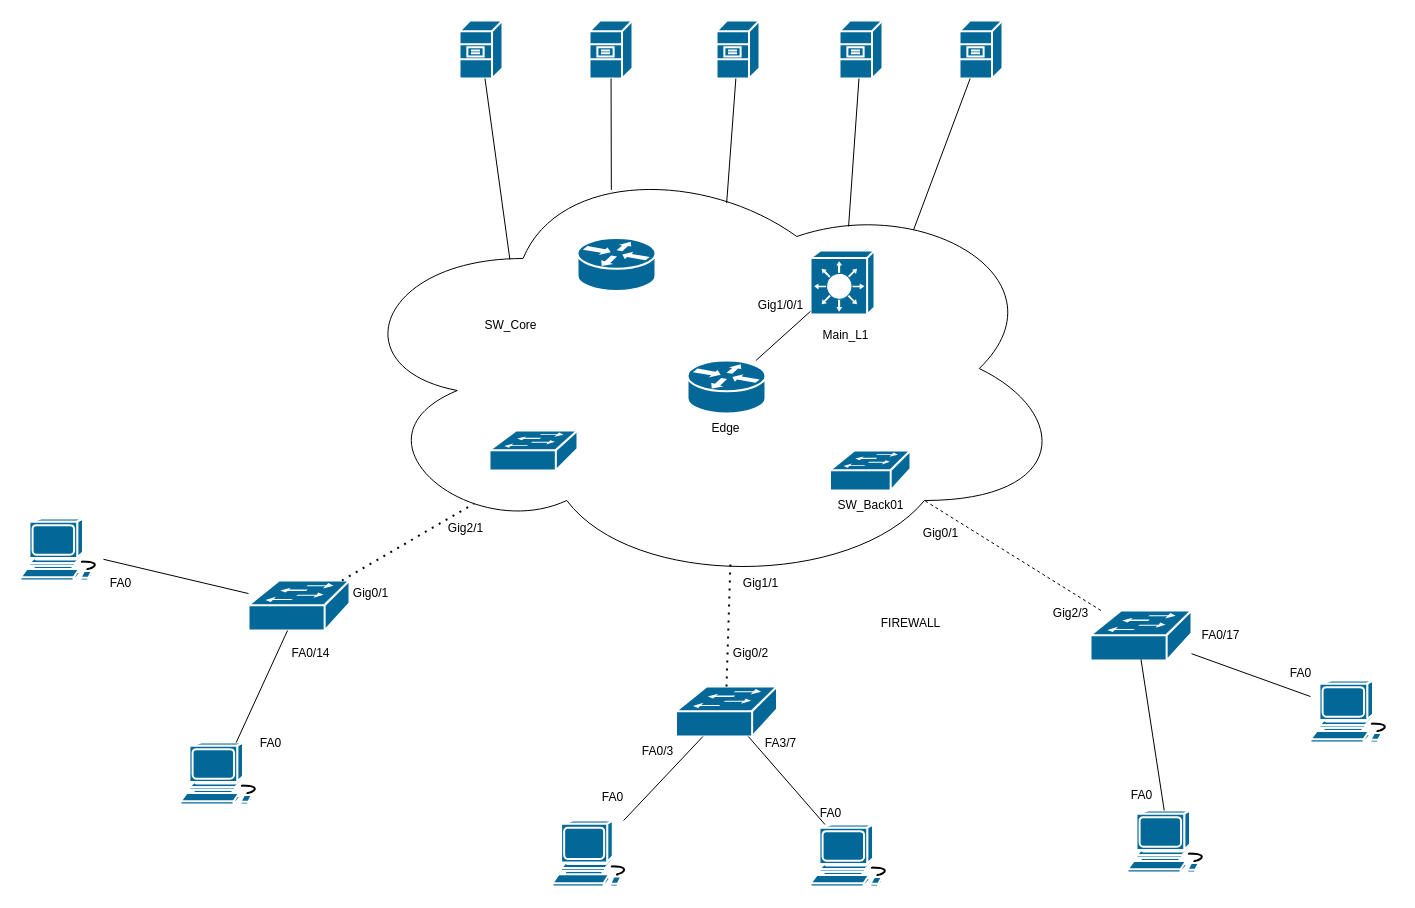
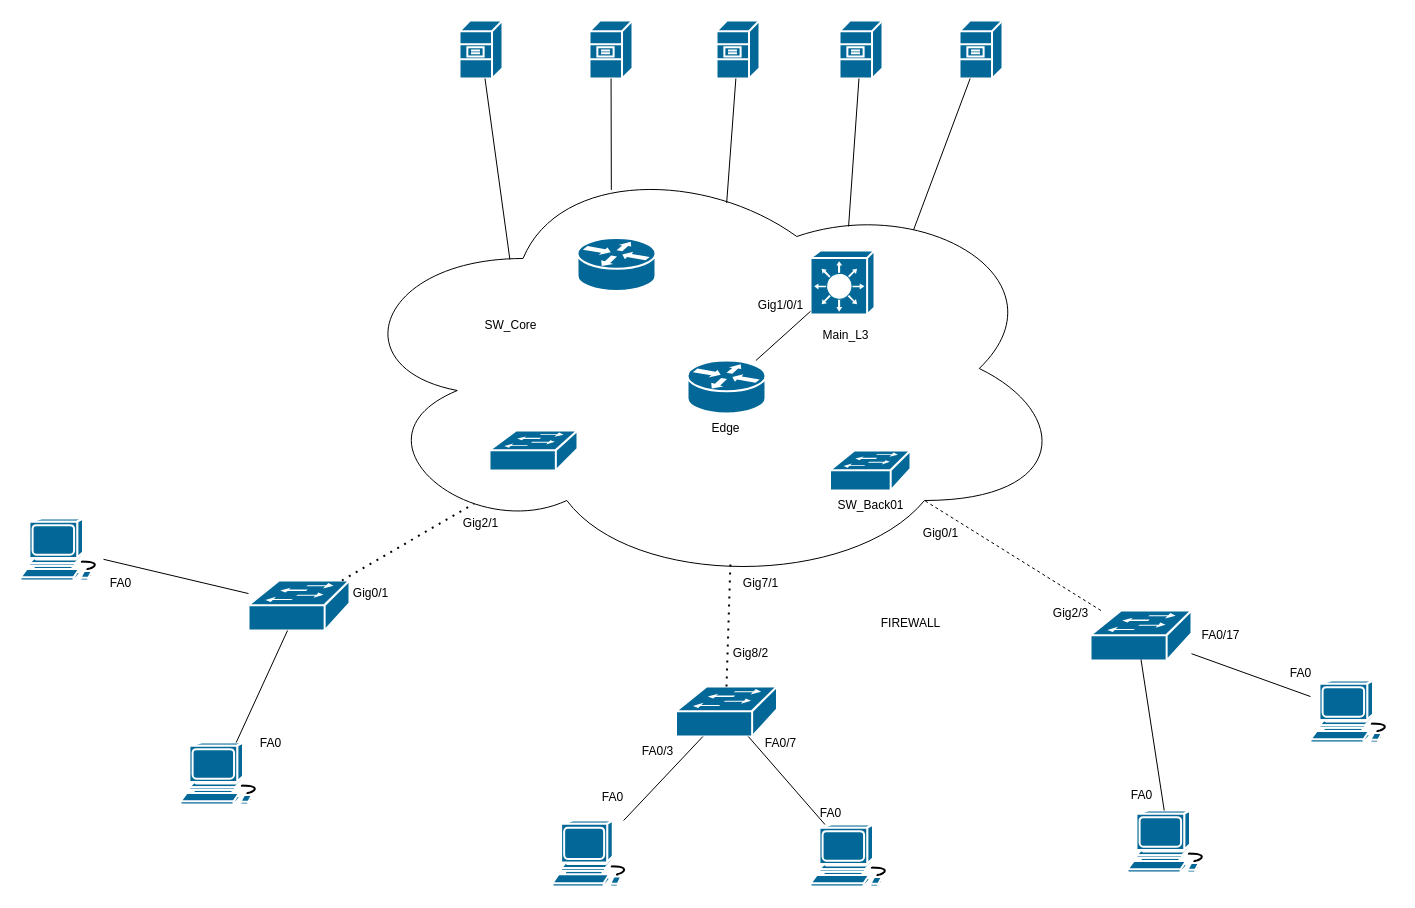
node "Main_L1": label "Main_L1" -> "Main_L3"
node "Gig2/1": moved (466, 529) -> (481, 524)
node "Gig1/1": label "Gig1/1" -> "Gig7/1"
node "FA0/14": removed
node "Gig0/2": label "Gig0/2" -> "Gig8/2"
node "FA3/7": label "FA3/7" -> "FA0/7"
